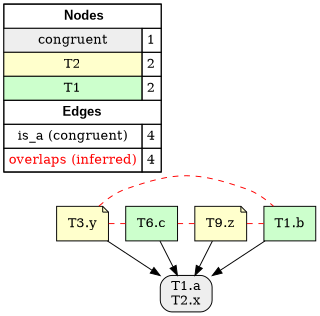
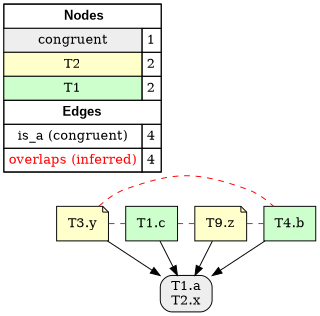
node "T6.c": label "T6.c" -> "T1.c"
node "T1.b": label "T1.b" -> "T4.b"
